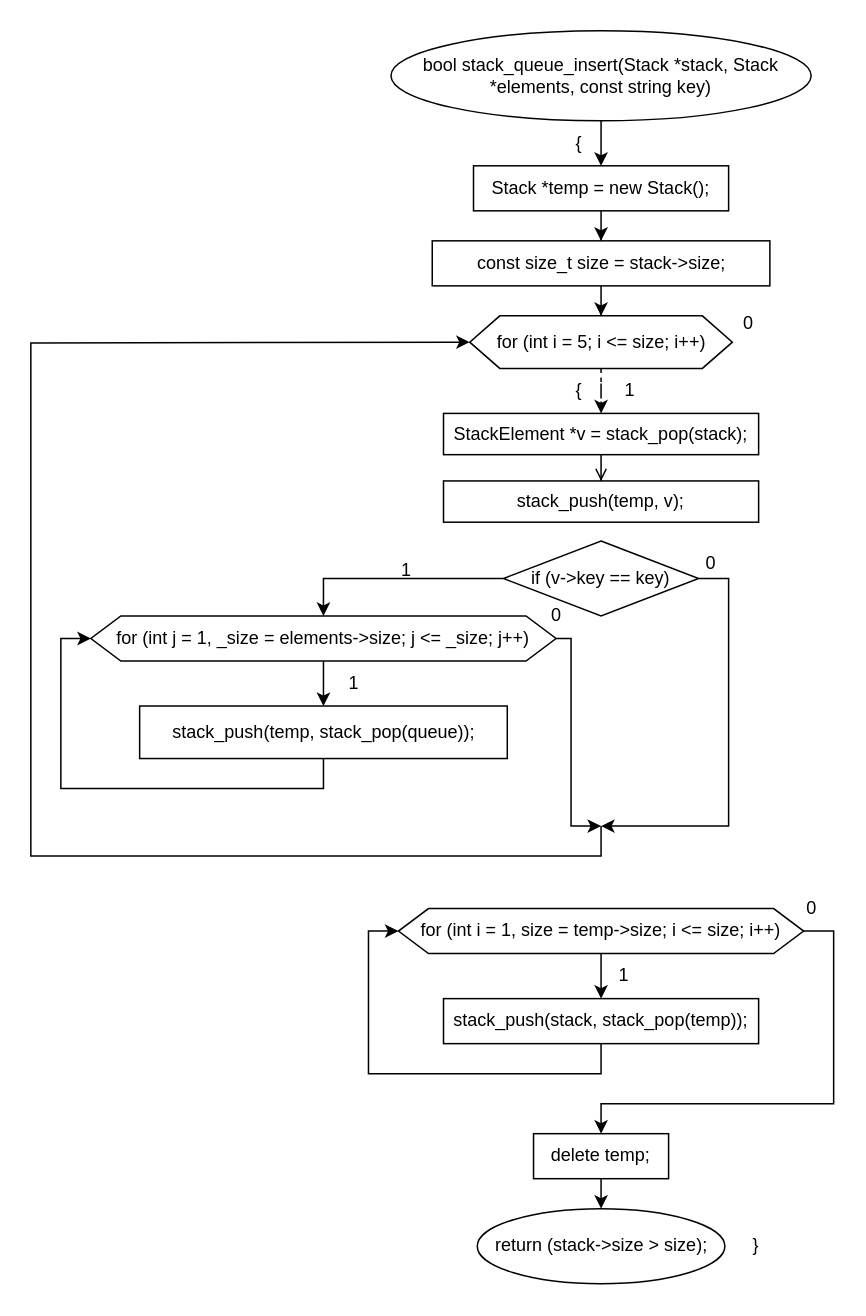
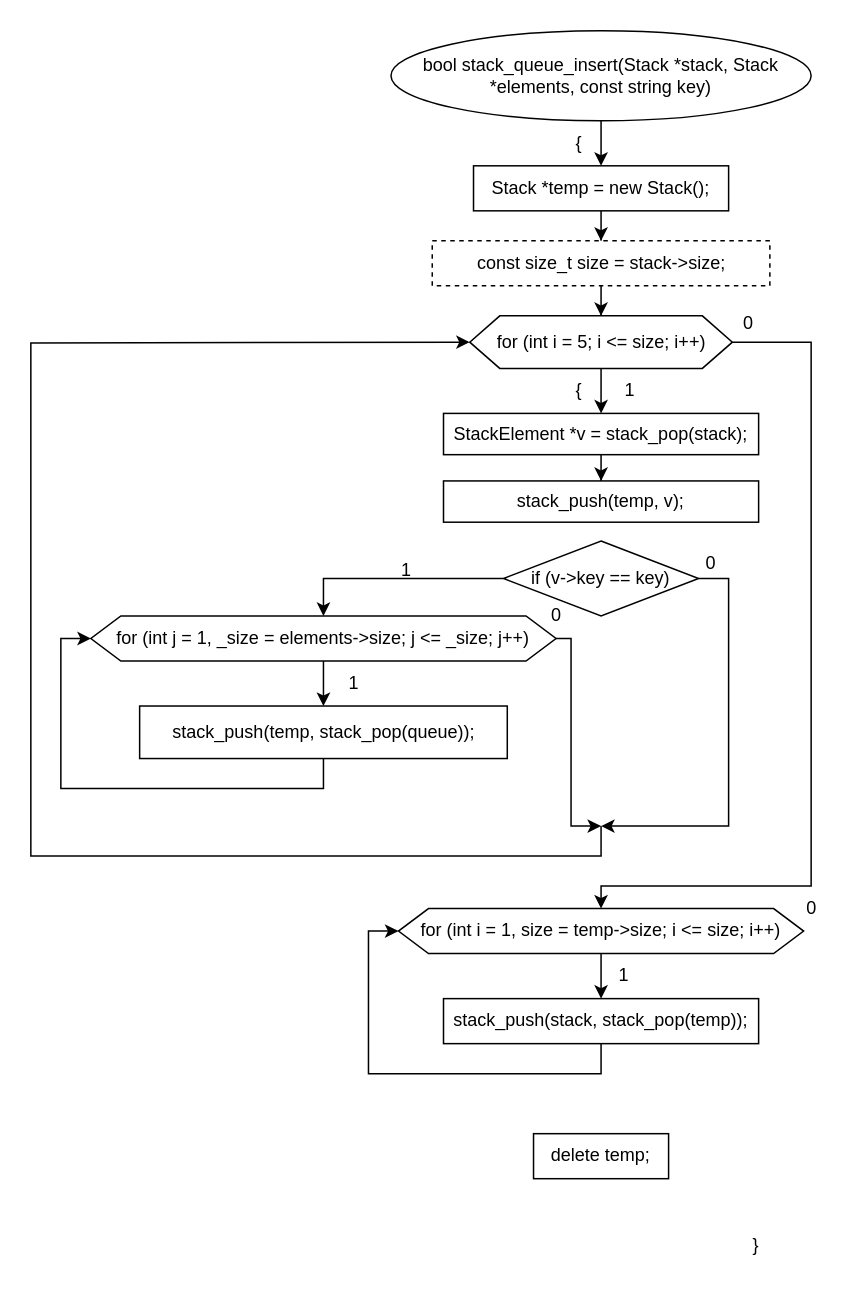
node "const size_t size = stack->size;": style solid -> dashed
edge "for (int i = 5; i <= size; i++)" -> "StackElement *v = stack_pop(stack);": style dashed -> solid
edge "StackElement *v = stack_pop(stack);" -> "stack_push(temp, v);": arrowhead open -> classic
edge "for (int i = 5; i <= size; i++)" -> "for (int i = 1, size = temp->size; i <= size; i++)": added
edge "for (int i = 1, size = temp->size; i <= size; i++)" -> "delete temp;": removed
edge "delete temp;" -> "return (stack->size > size);": removed
node "return (stack->size > size);": removed
